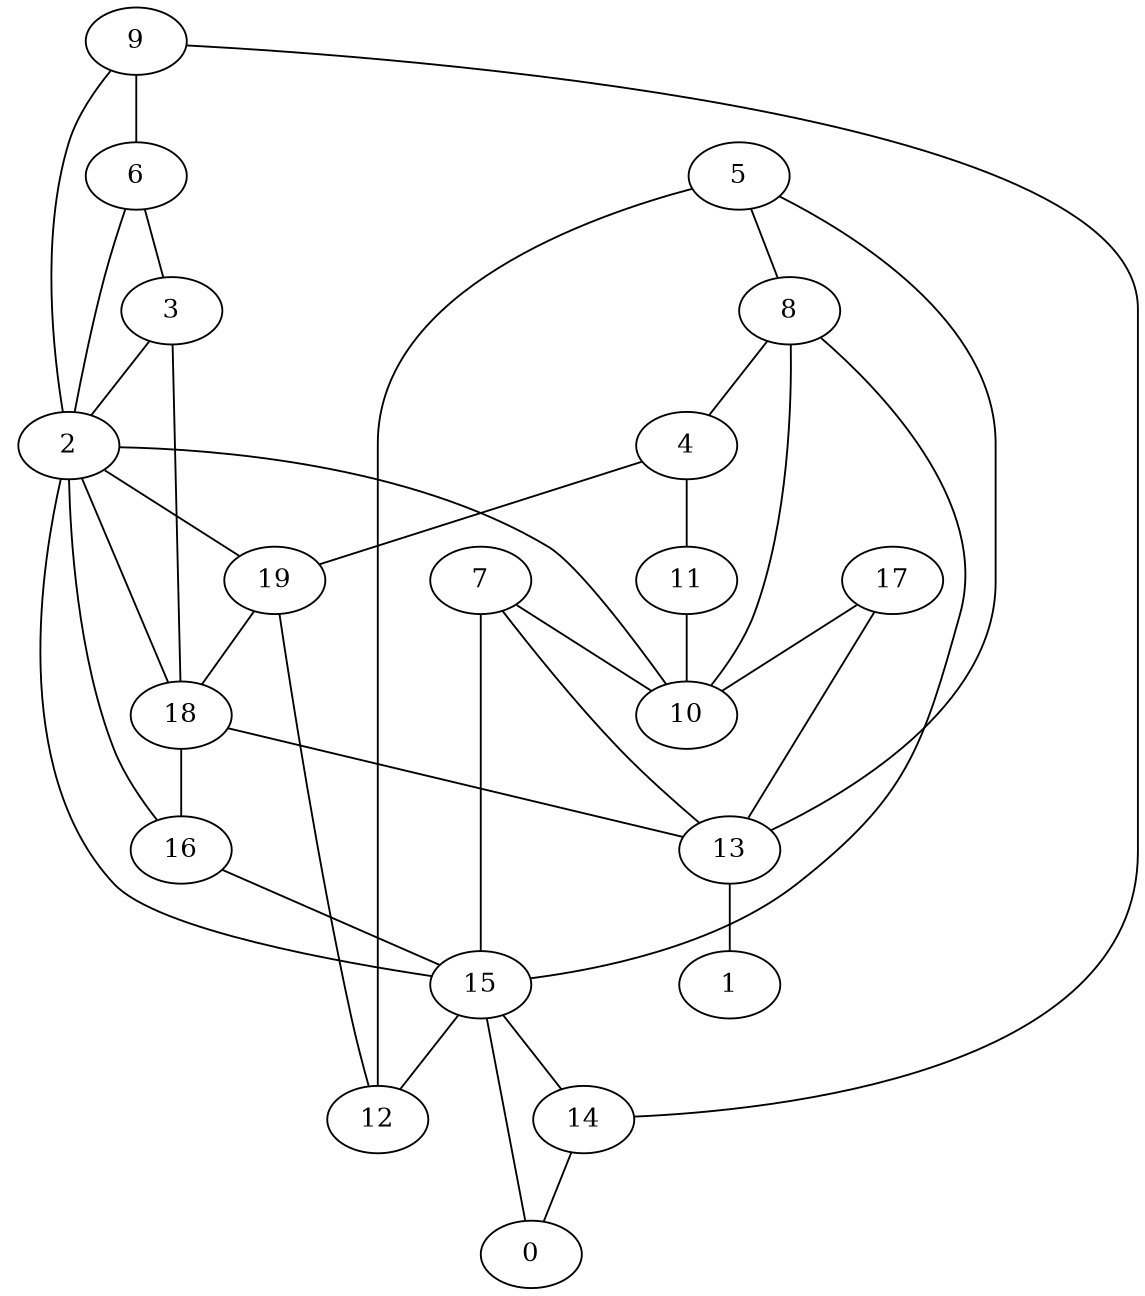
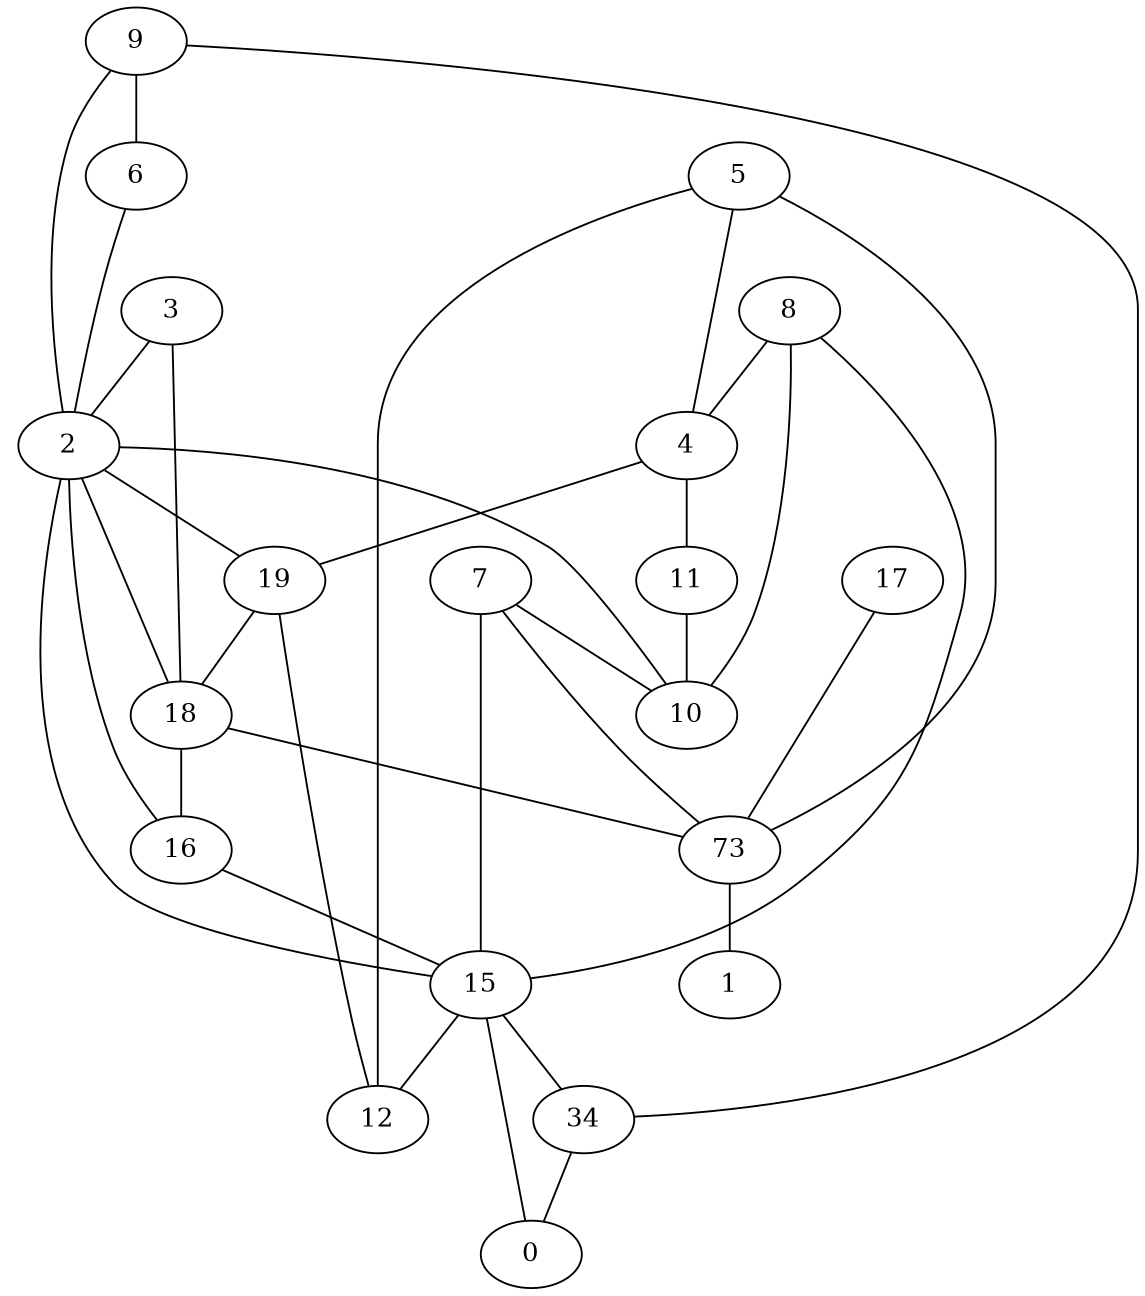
edge "5" -- "8": now "5" -- "4"
edge "6" -- "3": removed
edge "17" -- "10": removed
node "13": label "13" -> "73"
node "14": label "14" -> "34"
